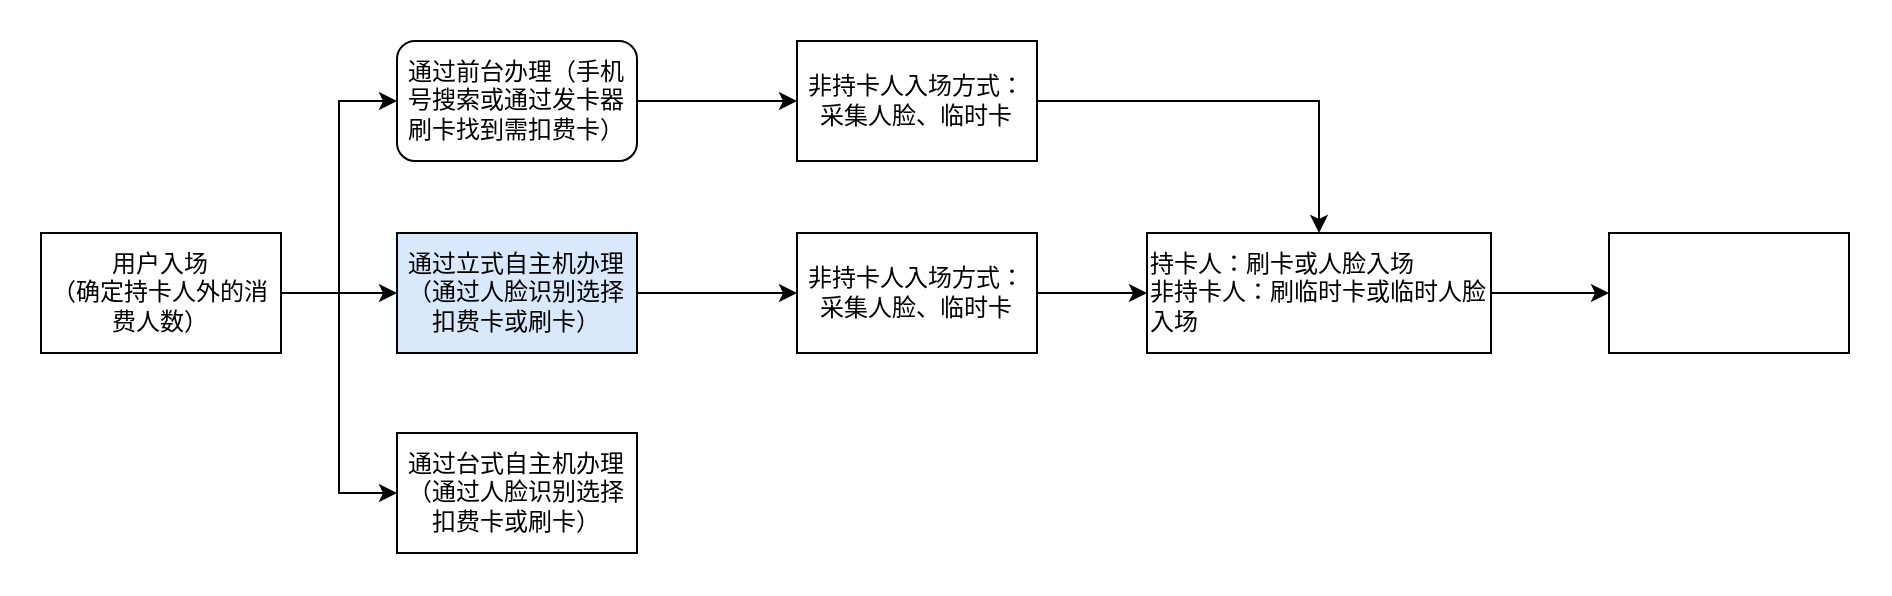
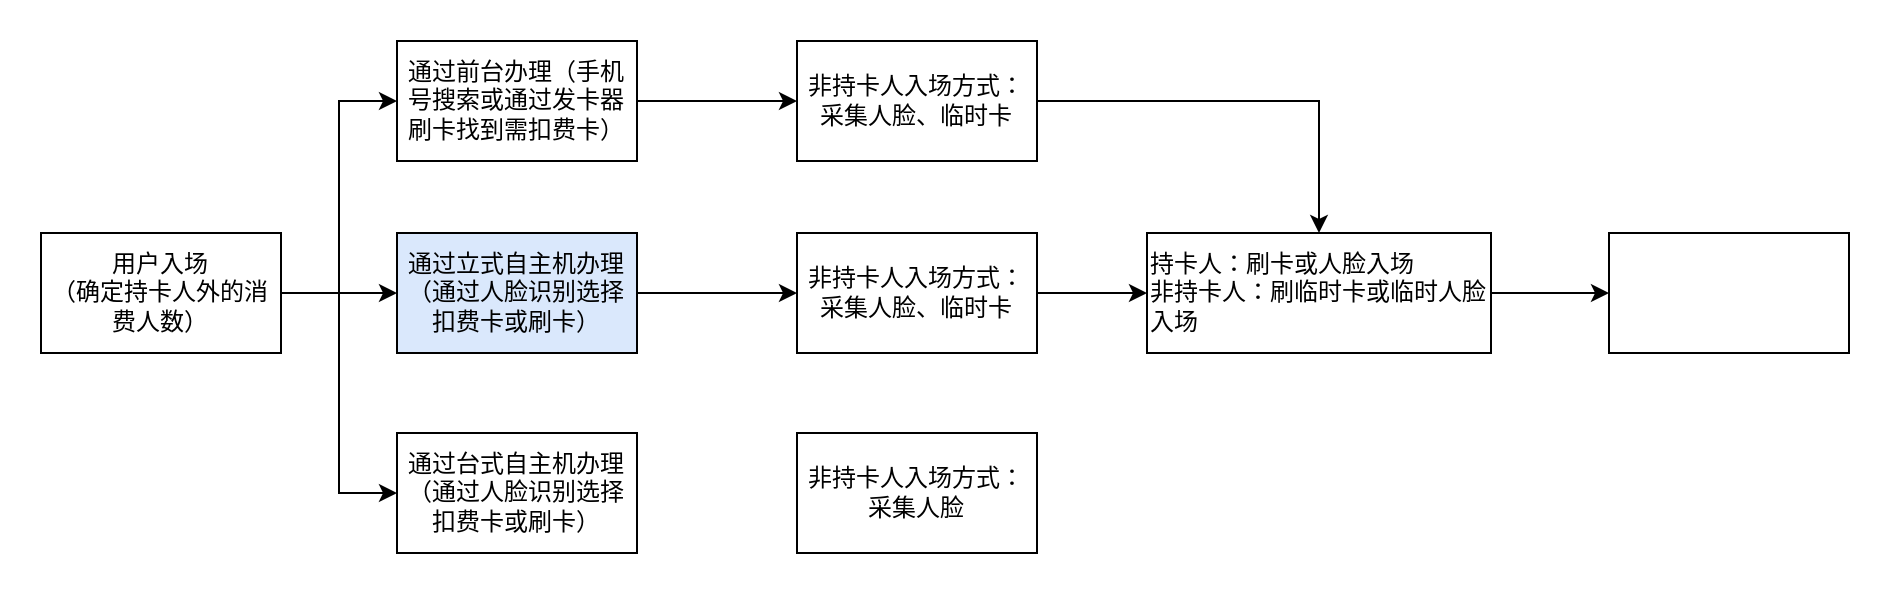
node "通过前台办理（手机号搜索或通过发卡器刷卡找到需扣费卡）": shape rounded rectangle -> rectangle
node "非持卡人入场方式：采集人脸": added
